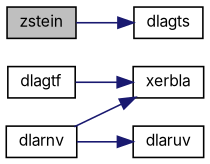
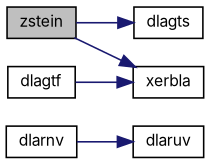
edge "dlarnv" -> "xerbla": now "zstein" -> "xerbla"
